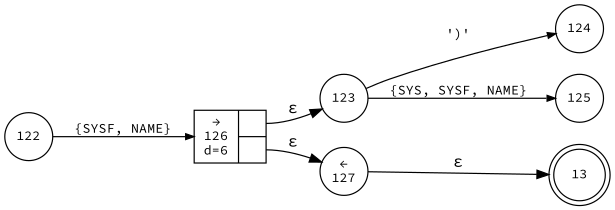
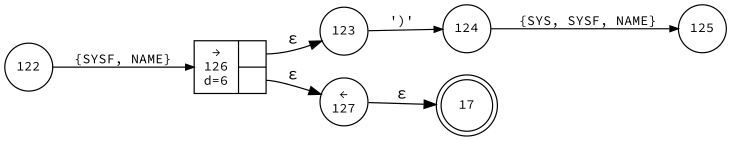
edge "123" -> "125": now "124" -> "125"
node "13": label "13" -> "17"
